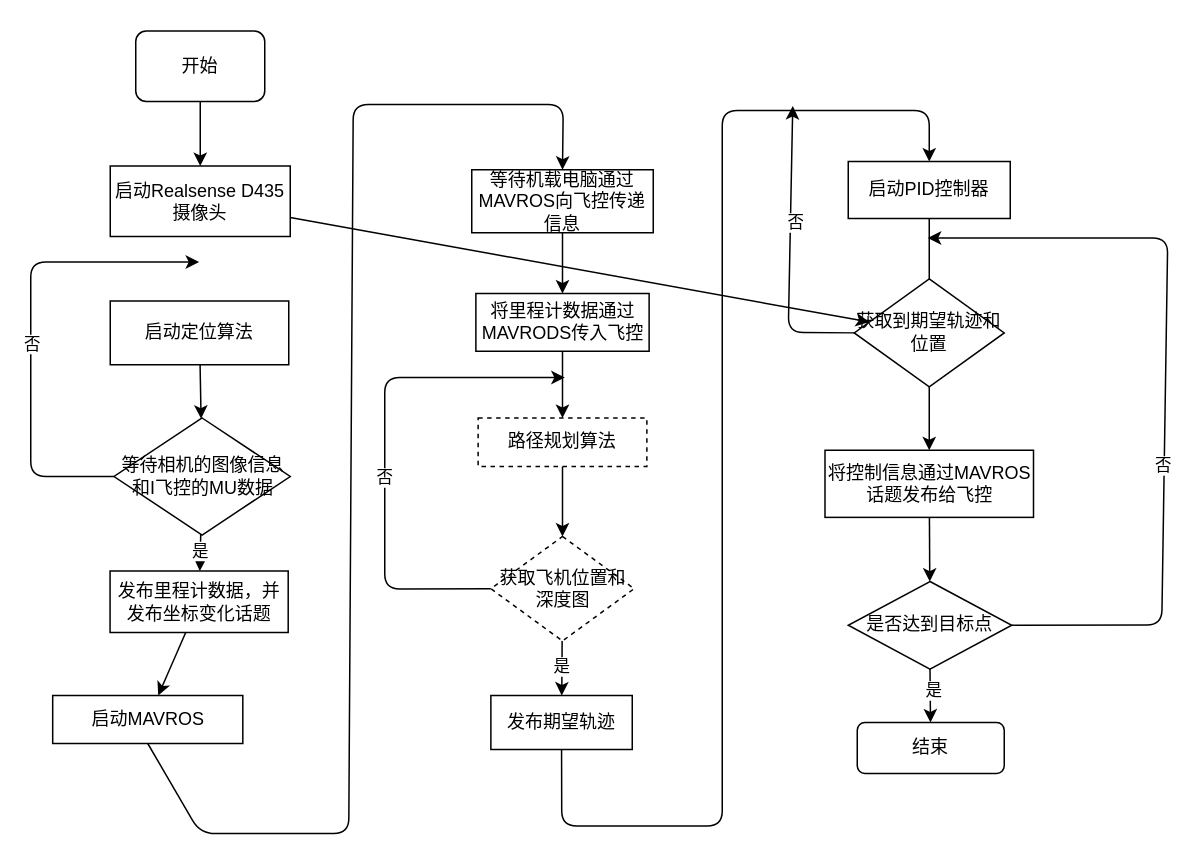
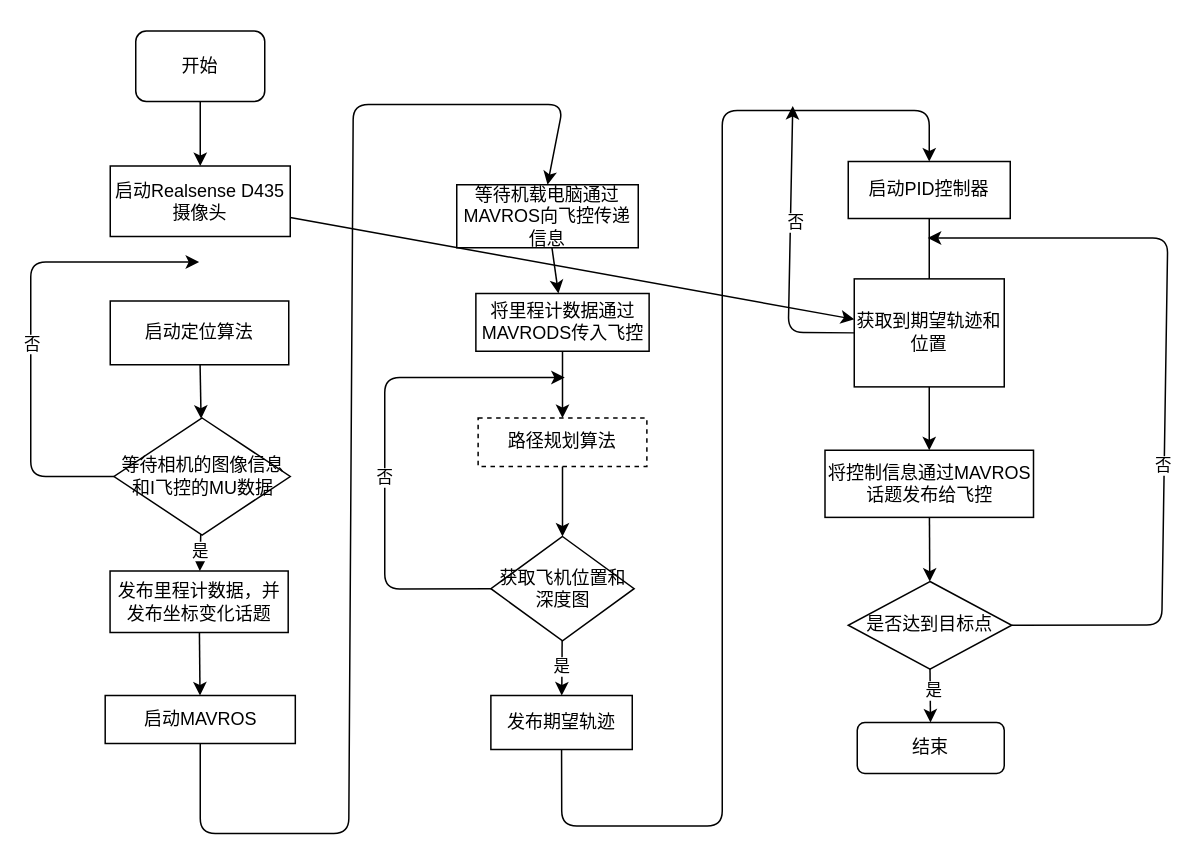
node "等待机载电脑通过MAVROS向飞控传递信息": moved (563, 201) -> (548, 216)
node "获取到期望轨迹和位置": shape diamond -> rectangle
node "获取飞机位置和深度图": style dashed -> solid
node "启动MAVROS": moved (148, 719) -> (200, 719)
